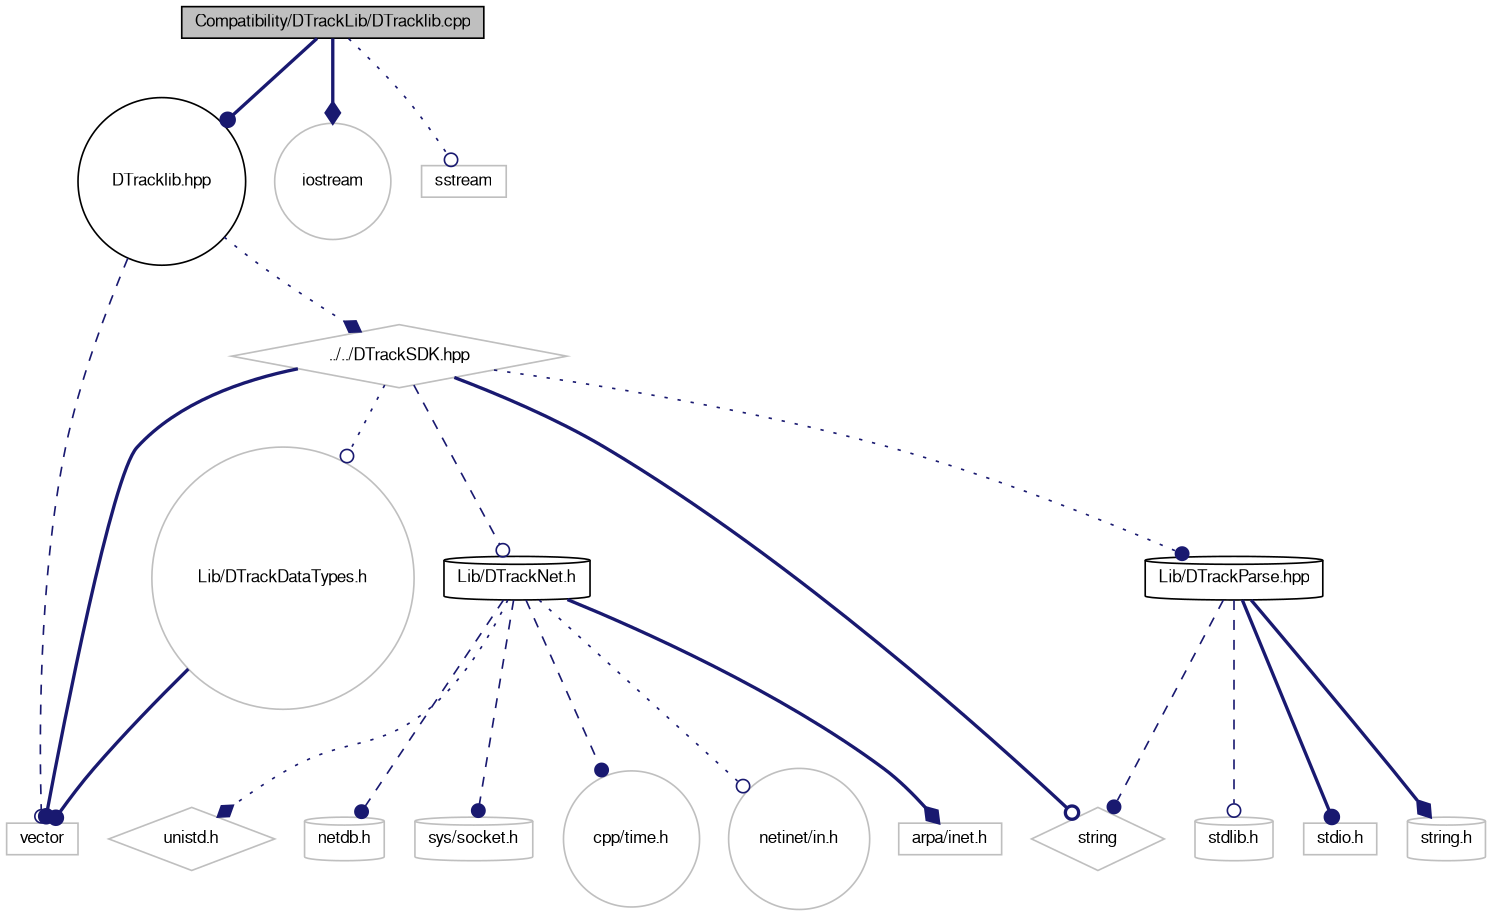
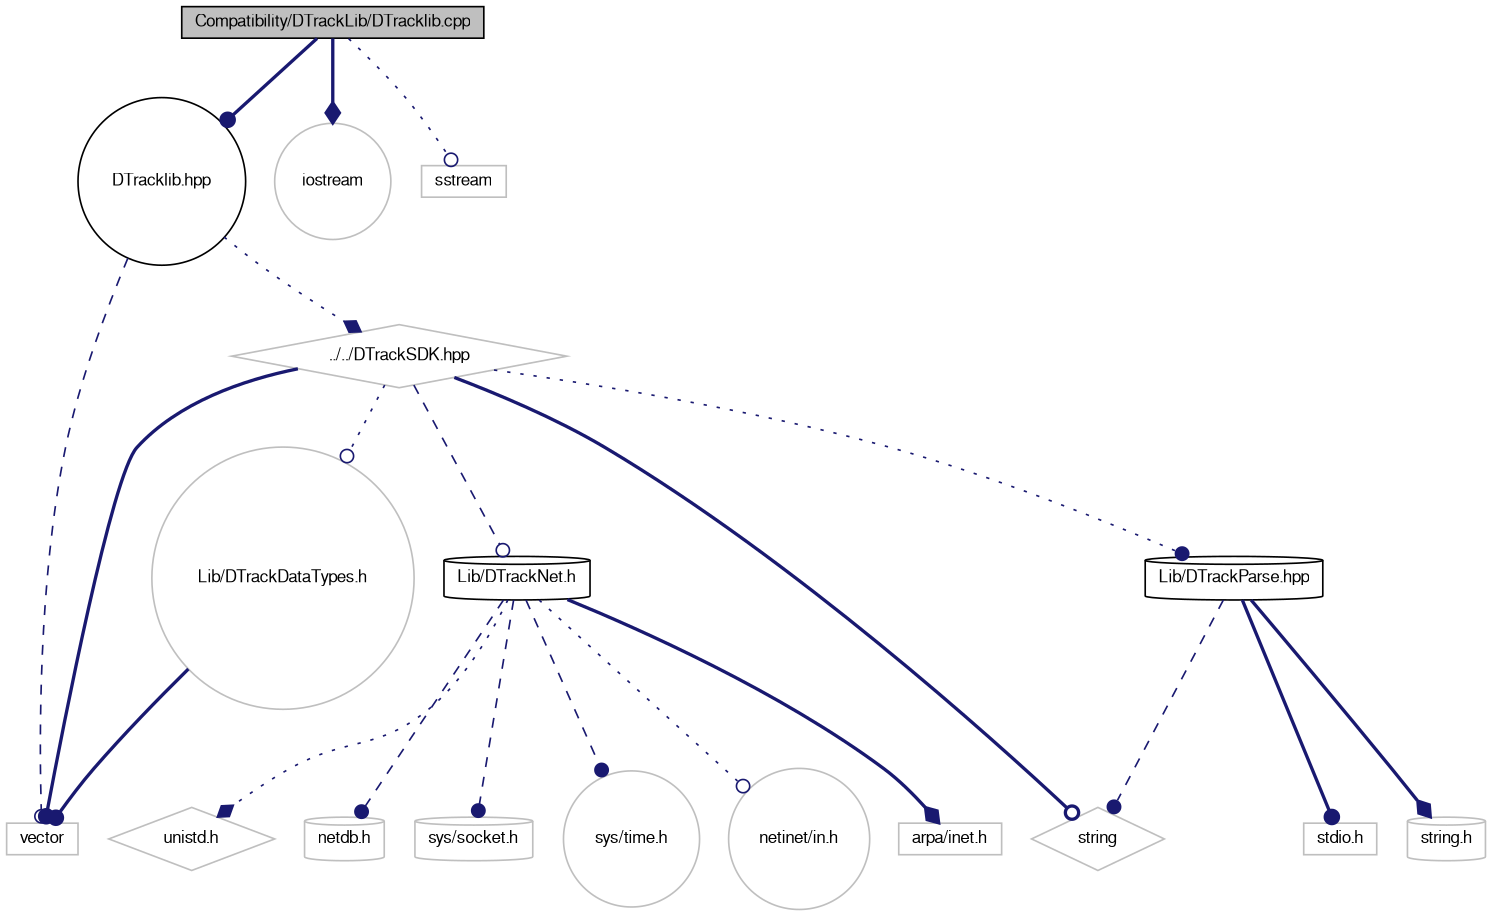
node "cpp/time.h": label "cpp/time.h" -> "sys/time.h"
node "stdlib.h": removed
